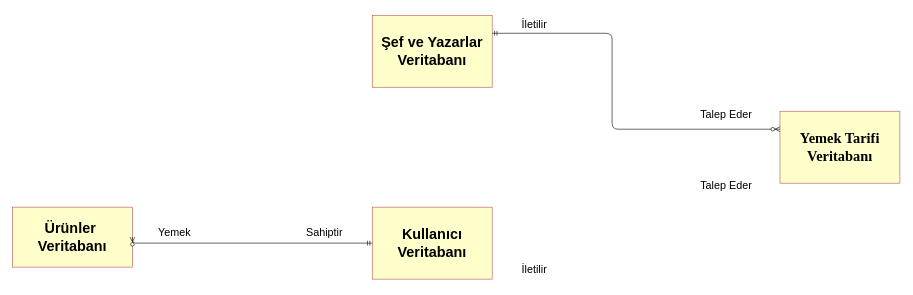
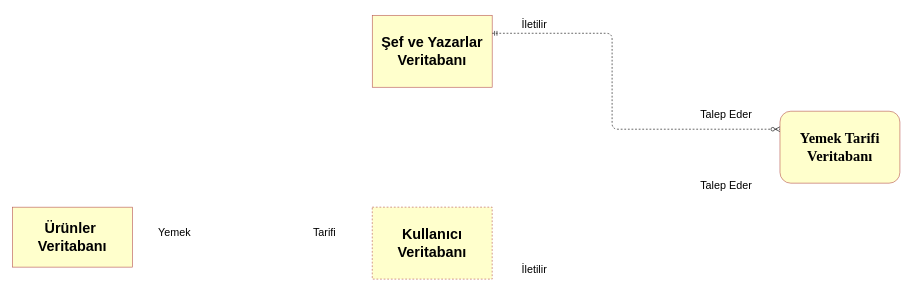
edge "Şef ve Yazarlar Veritabanı" -- "Yemek Tarifi Veritabanı": style solid -> dashed
node "Yemek Tarifi Veritabanı": shape rectangle -> rounded rectangle
node "Sahiptir": label "Sahiptir" -> "Tarifi"
edge "Ürünler Veritabanı" -- "Kullanıcı Veritabanı": removed
node "Kullanıcı Veritabanı": style solid -> dashed
